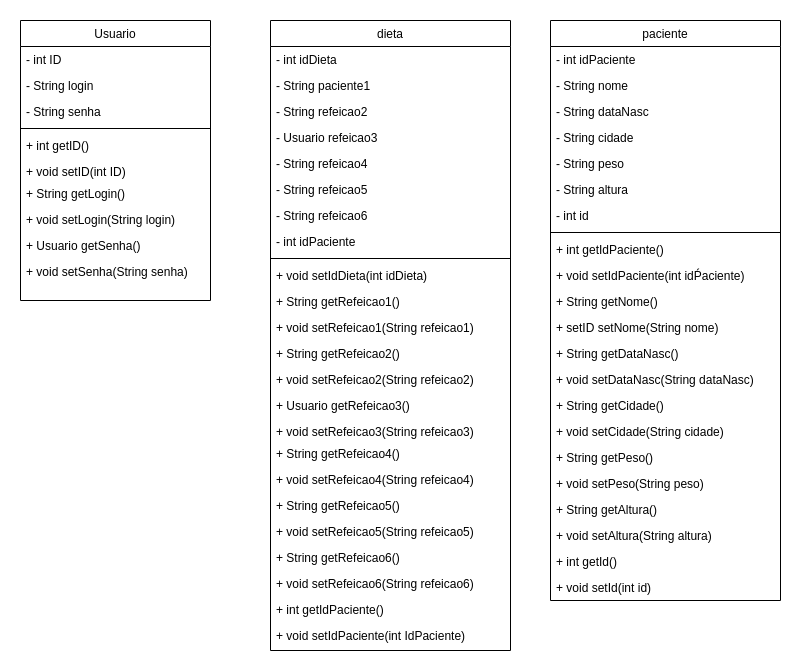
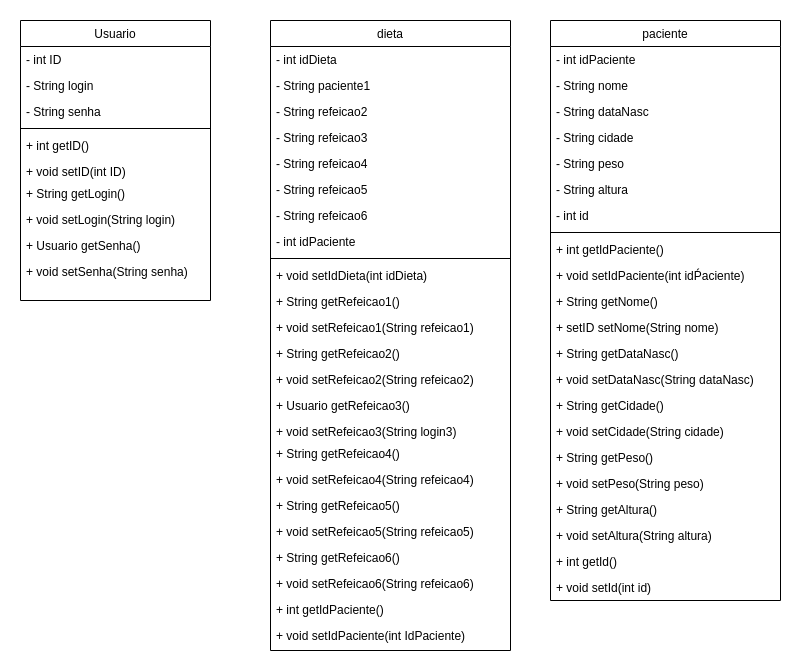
node "- Usuario refeicao3": label "- Usuario refeicao3" -> "- String refeicao3"
node "+ void setRefeicao3(String refeicao3)": label "+ void setRefeicao3(String refeicao3)" -> "+ void setRefeicao3(String login3)"
